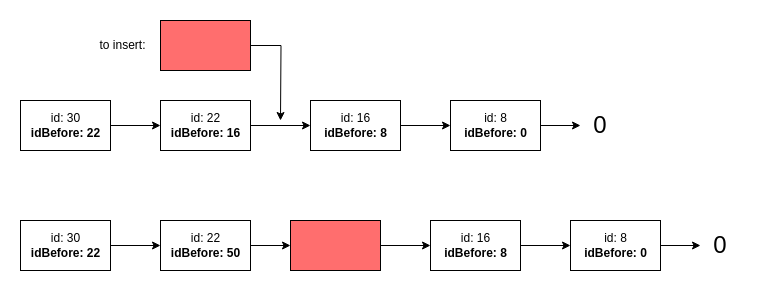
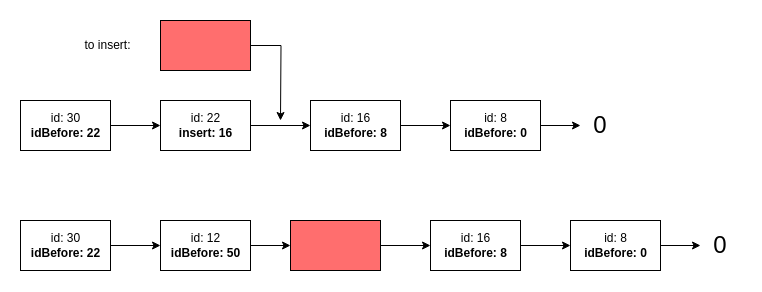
node "to insert:": moved (123, 46) -> (108, 46)
node "id: 22 idBefore: 16": label "id: 22 idBefore: 16" -> "id: 22 insert: 16"
node "id: 22 idBefore: 50": label "id: 22 idBefore: 50" -> "id: 12 idBefore: 50"
